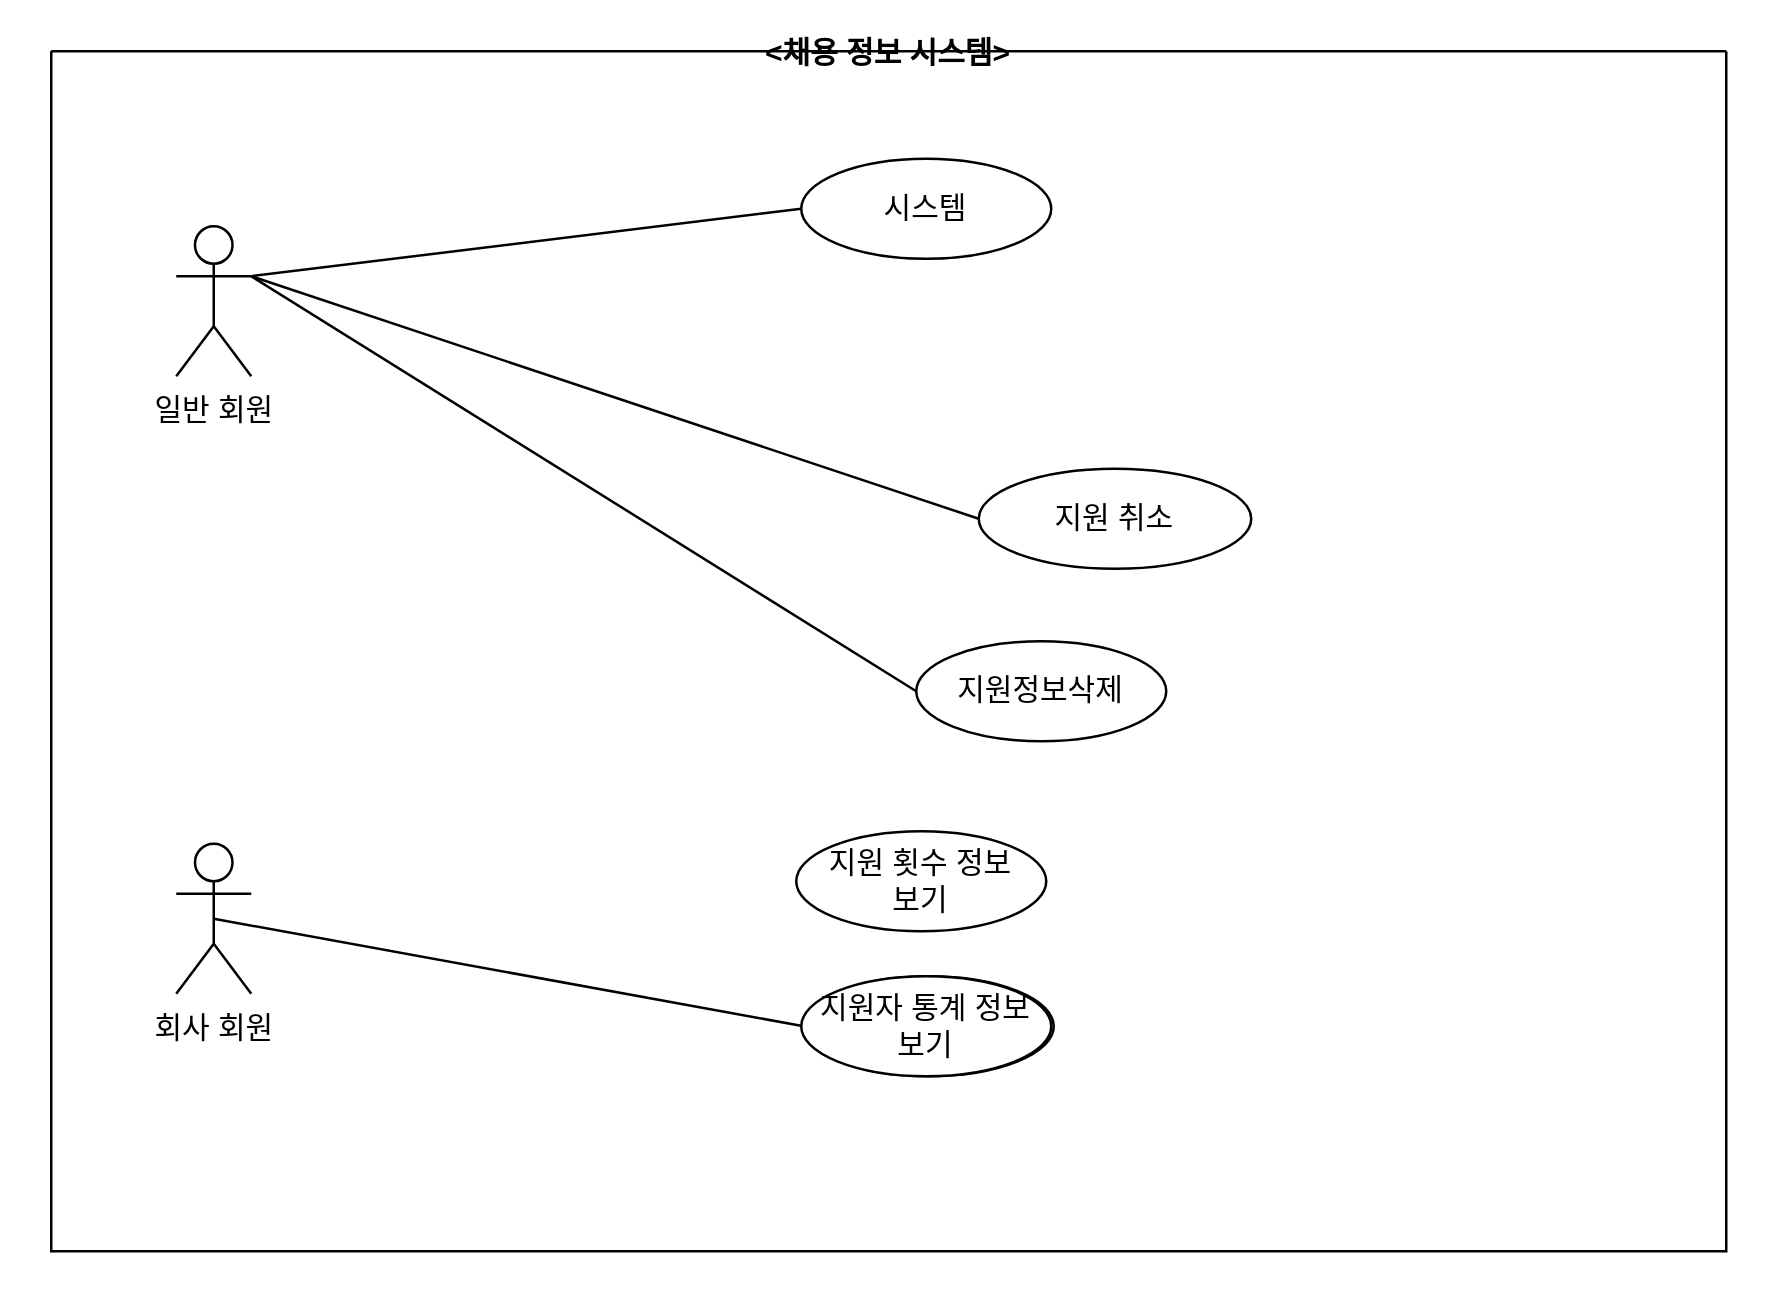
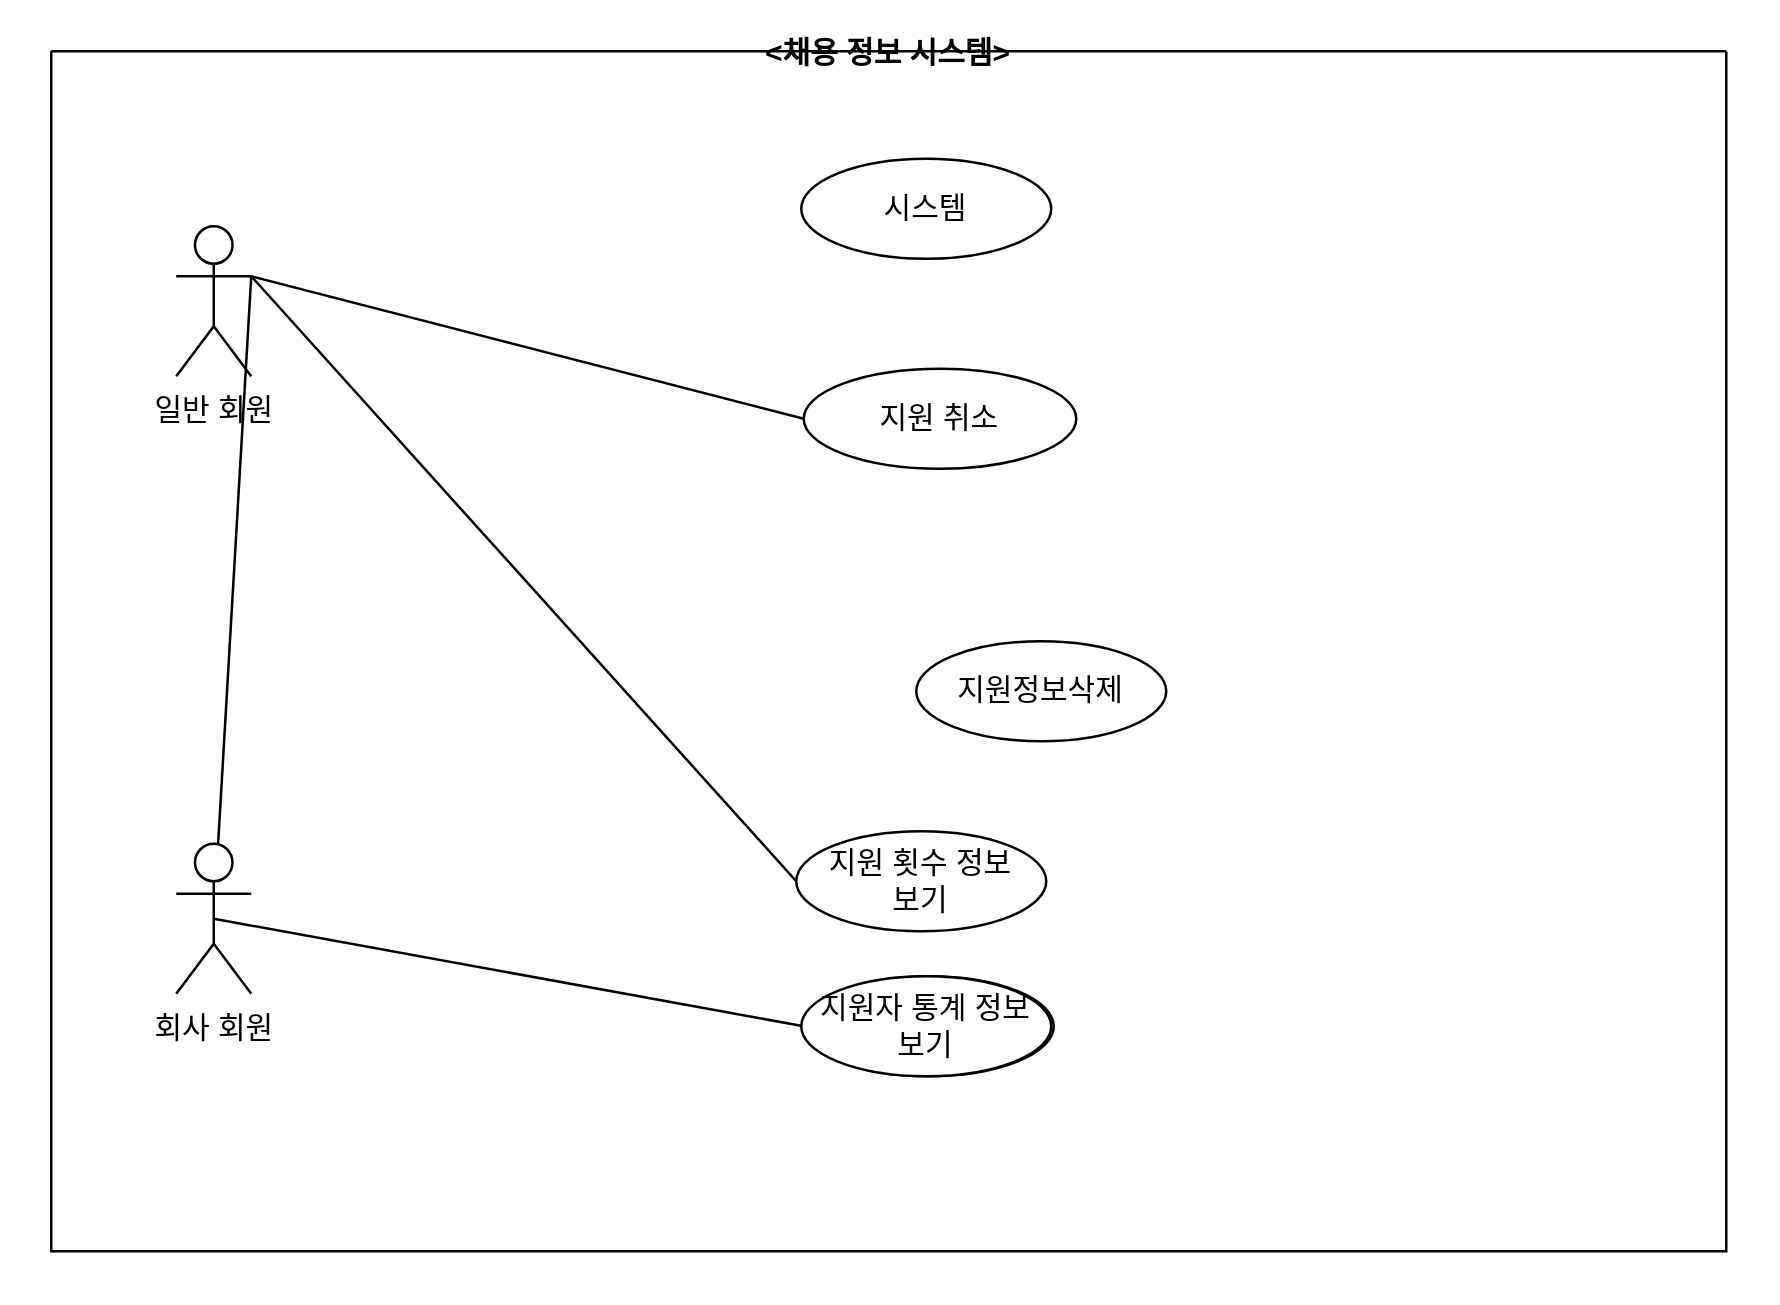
edge "시스템" -- "일반 회원": removed
edge "일반 회원" -- "지원정보삭제": now "일반 회원" -- "회사 회원"
node "지원 취소": moved (1115, 519) -> (940, 419)
edge "일반 회원" -- "지원 횟수 정보 보기": added
